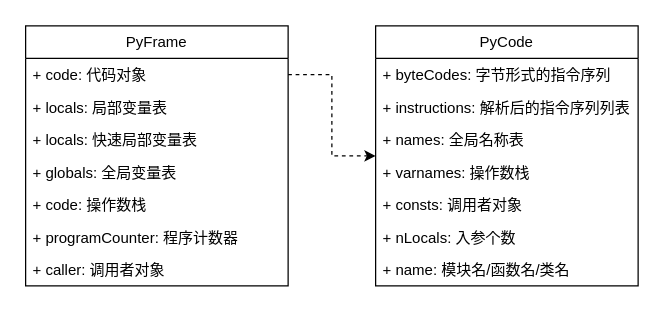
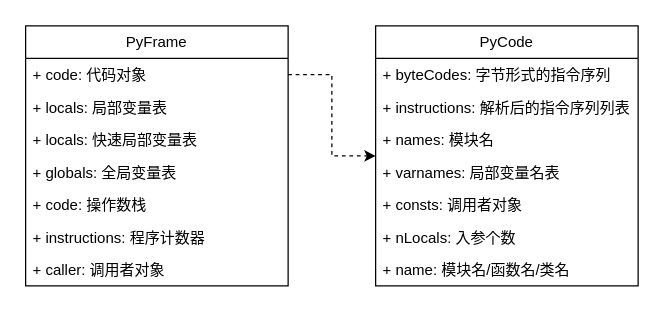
node "+ names: 全局名称表": label "+ names: 全局名称表" -> "+ names: 模块名"
node "+ varnames: 操作数栈": label "+ varnames: 操作数栈" -> "+ varnames: 局部变量名表"
node "+ programCounter: 程序计数器": label "+ programCounter: 程序计数器" -> "+ instructions: 程序计数器"
